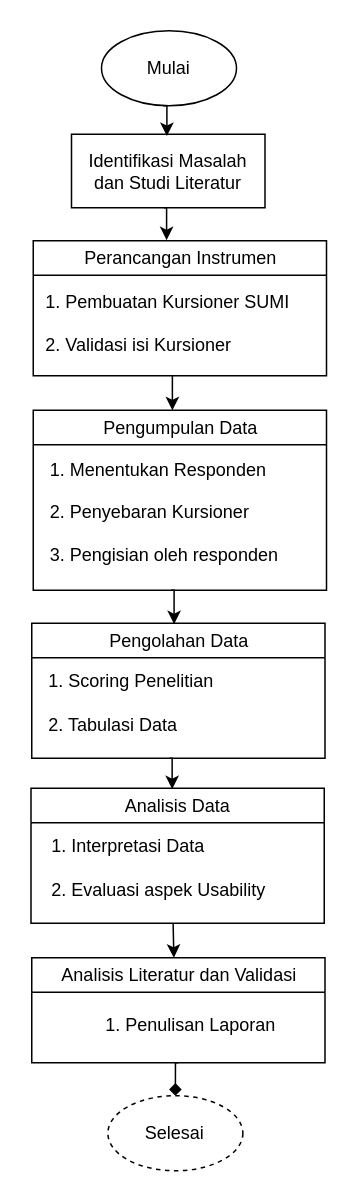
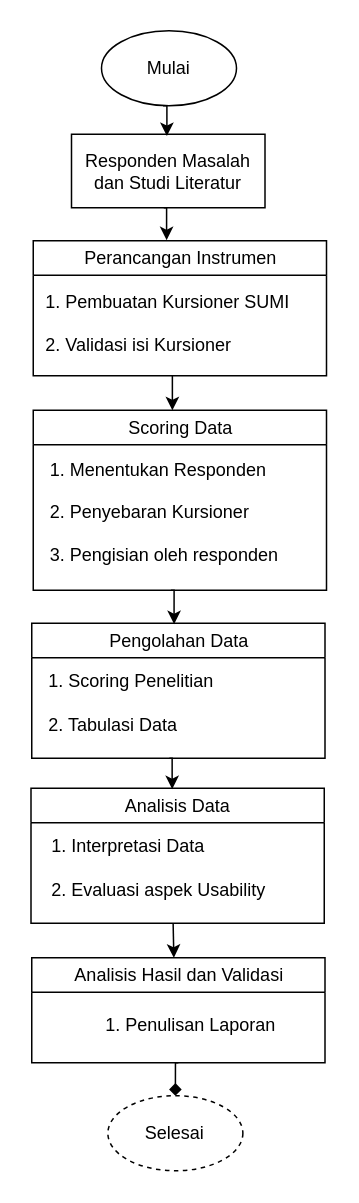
node "Identifikasi Masalah dan Studi Literatur": label "Identifikasi Masalah dan Studi Literatur" -> "Responden Masalah dan Studi Literatur"
node "Pengumpulan Data": label "Pengumpulan Data" -> "Scoring Data"
node "Analisis Literatur dan Validasi": label "Analisis Literatur dan Validasi" -> "Analisis Hasil dan Validasi"
